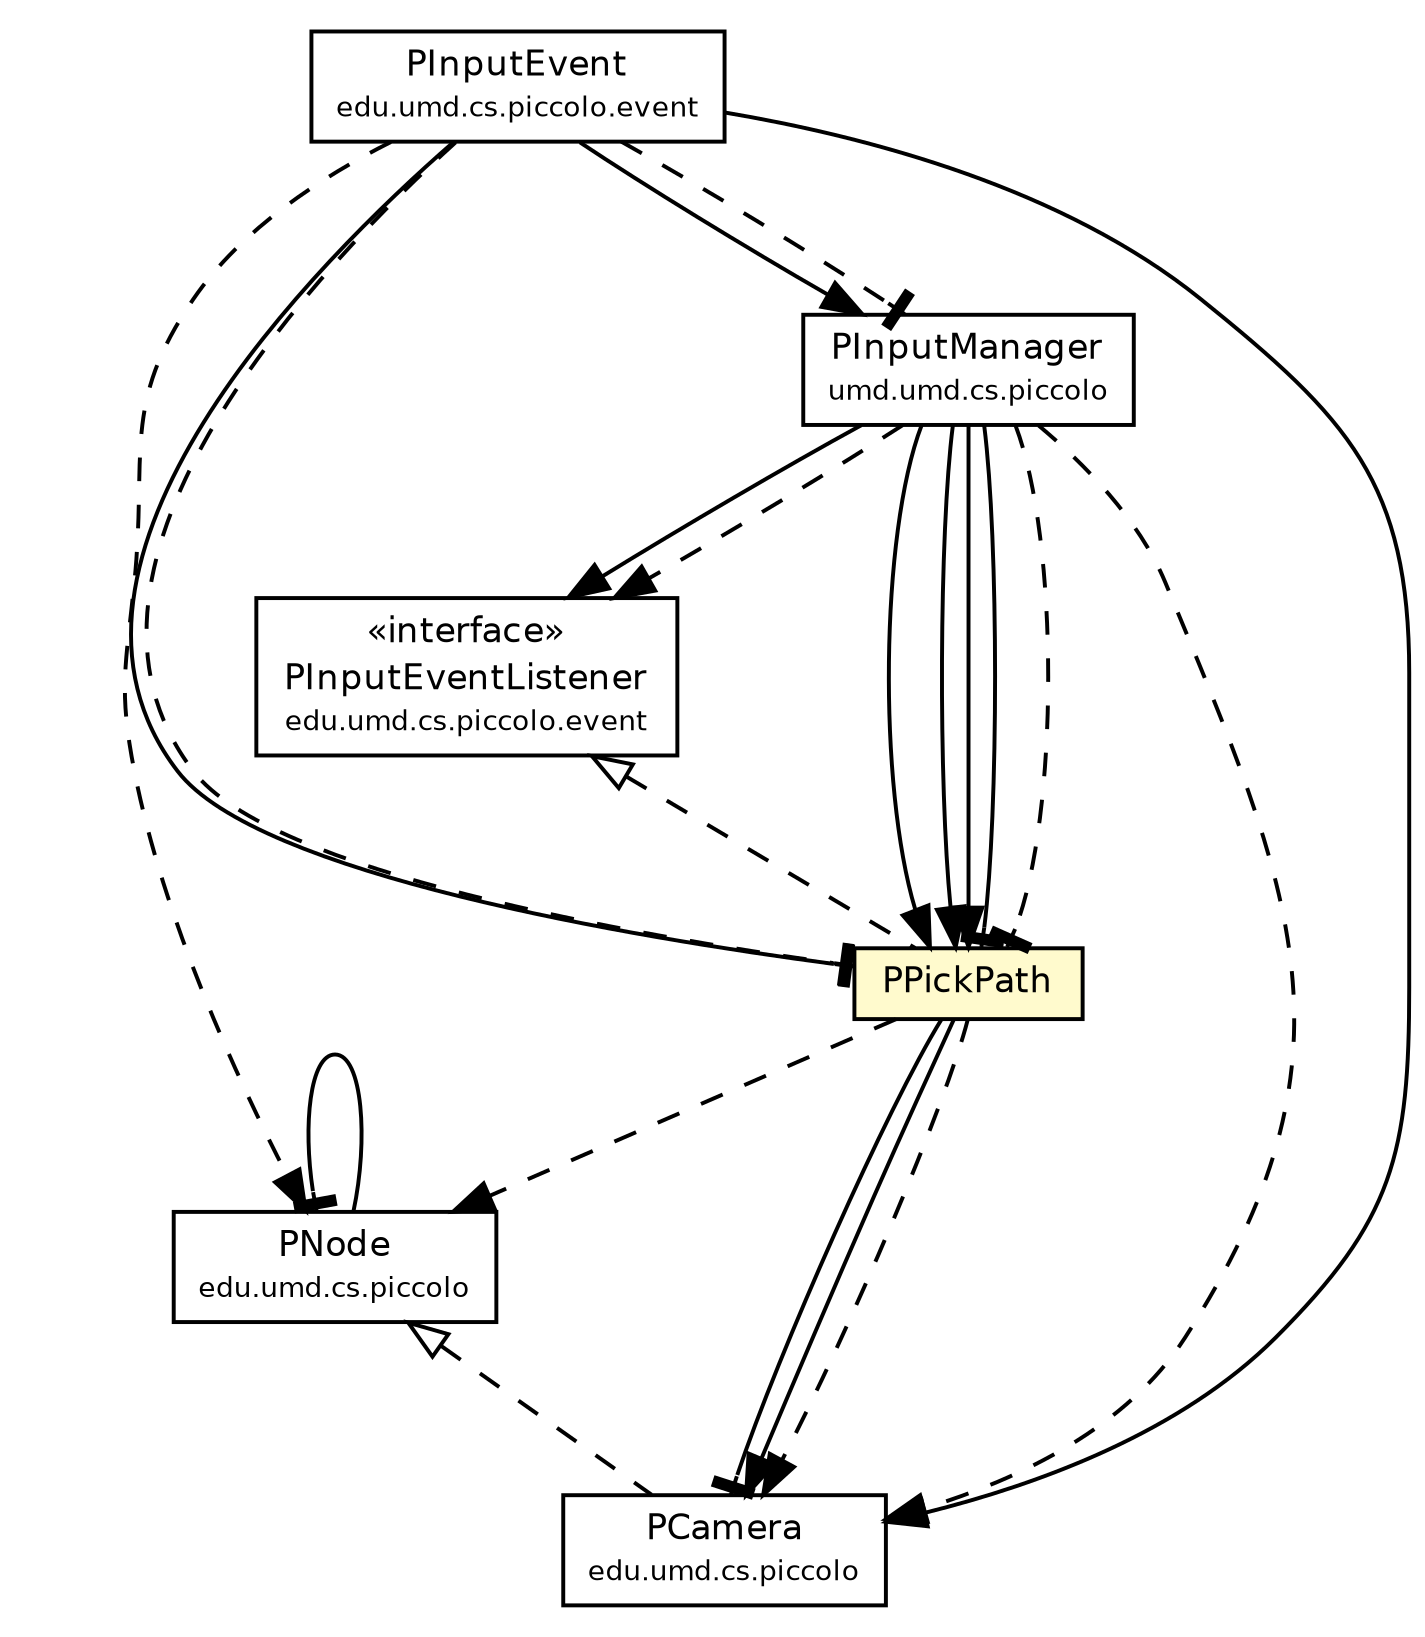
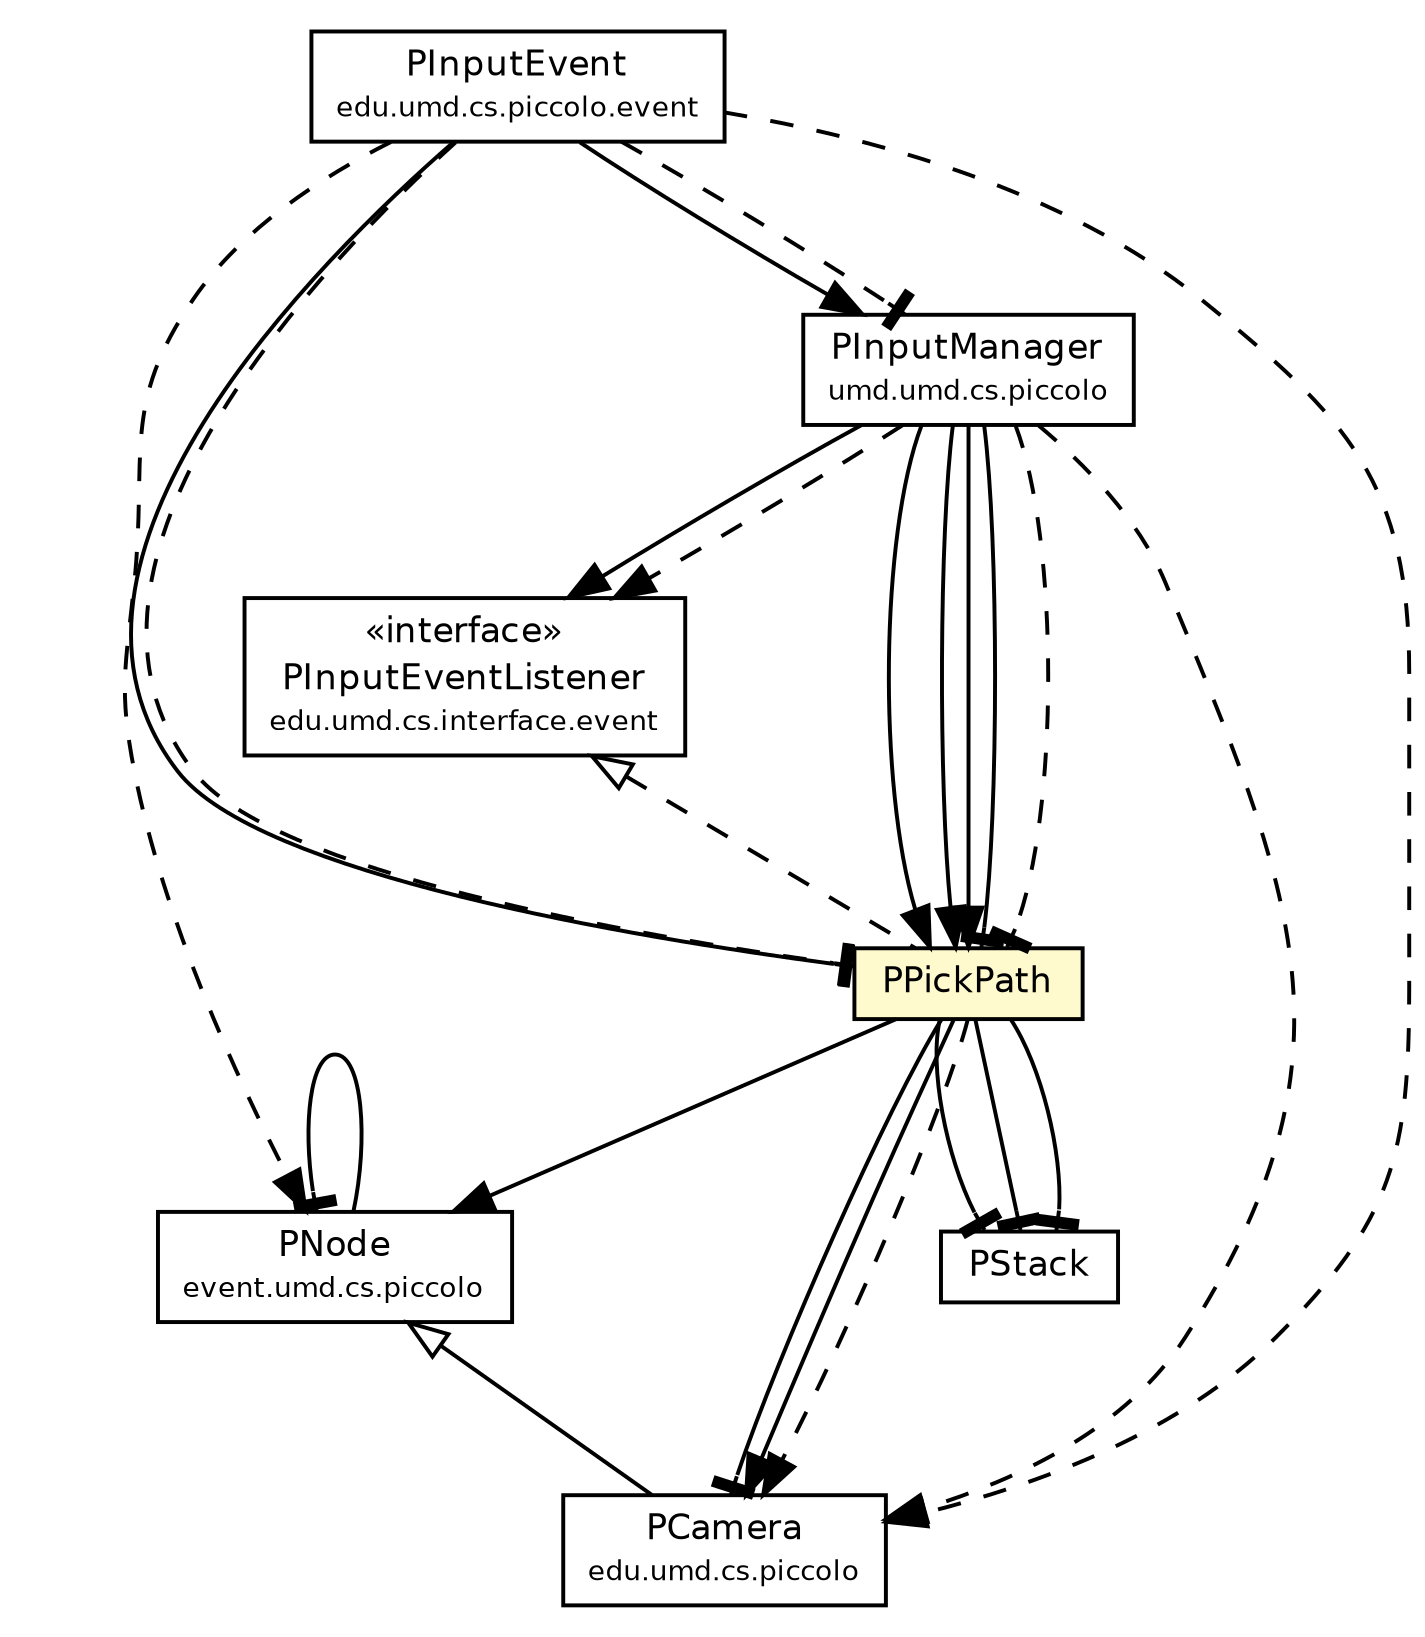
node "PInputEventListener": text "edu.umd.cs.piccolo.event" -> "edu.umd.cs.interface.event"
edge "PInputEvent" -> "PCamera": style solid -> dashed
edge "PPickPath" -> "PNode": style dashed -> solid
node "PStack": added
node "PNode": text "edu.umd.cs.piccolo" -> "event.umd.cs.piccolo"
edge "PCamera" -> "PNode": style dashed -> solid
